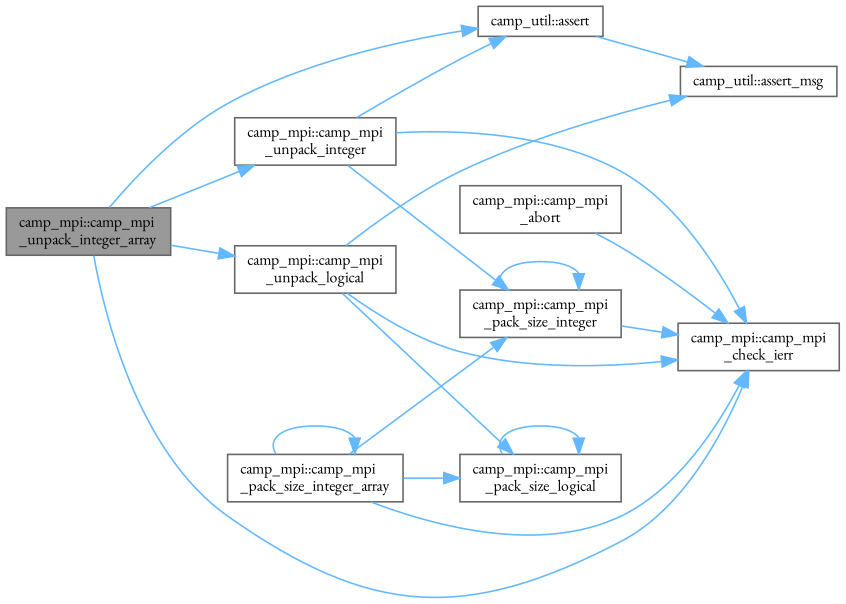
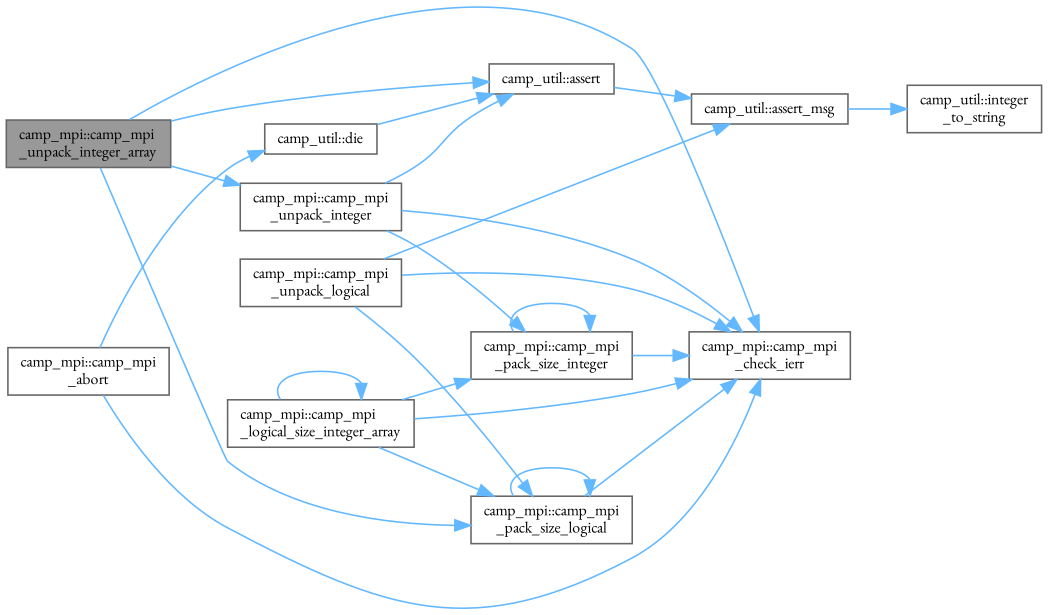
node "camp_util::integer _to_string": added
node "camp_util::die": added
edge "camp_mpi::camp_mpi _unpack_integer_array" -> "camp_mpi::camp_mpi _unpack_logical": now "camp_mpi::camp_mpi _unpack_integer_array" -> "camp_mpi::camp_mpi _pack_size_logical"
edge "camp_mpi::camp_mpi _pack_size_logical" -> "camp_mpi::camp_mpi _check_ierr": added
node "camp_mpi::camp_mpi _pack_size_integer_array": label "camp_mpi::camp_mpi _pack_size_integer_array" -> "camp_mpi::camp_mpi _logical_size_integer_array"
